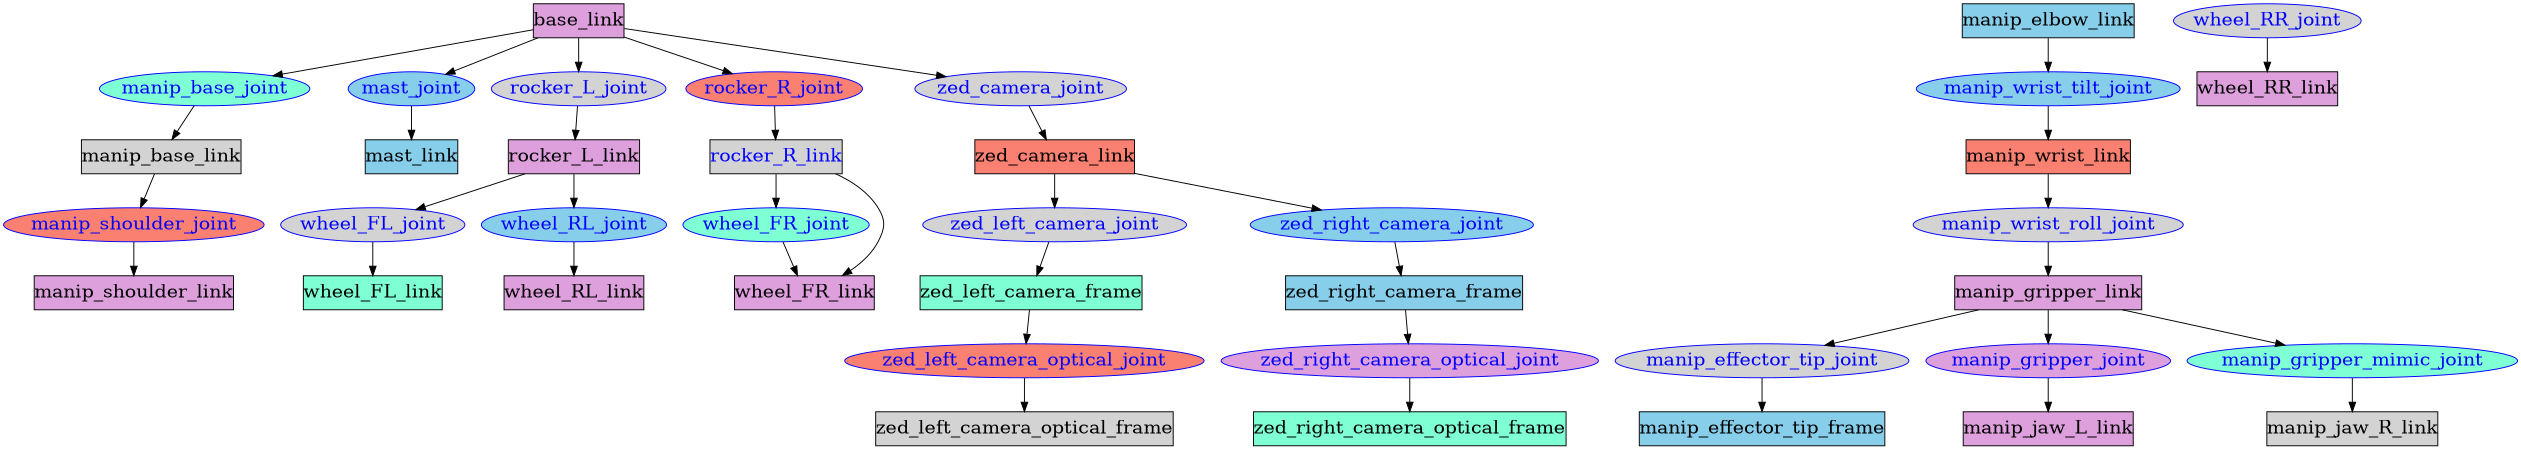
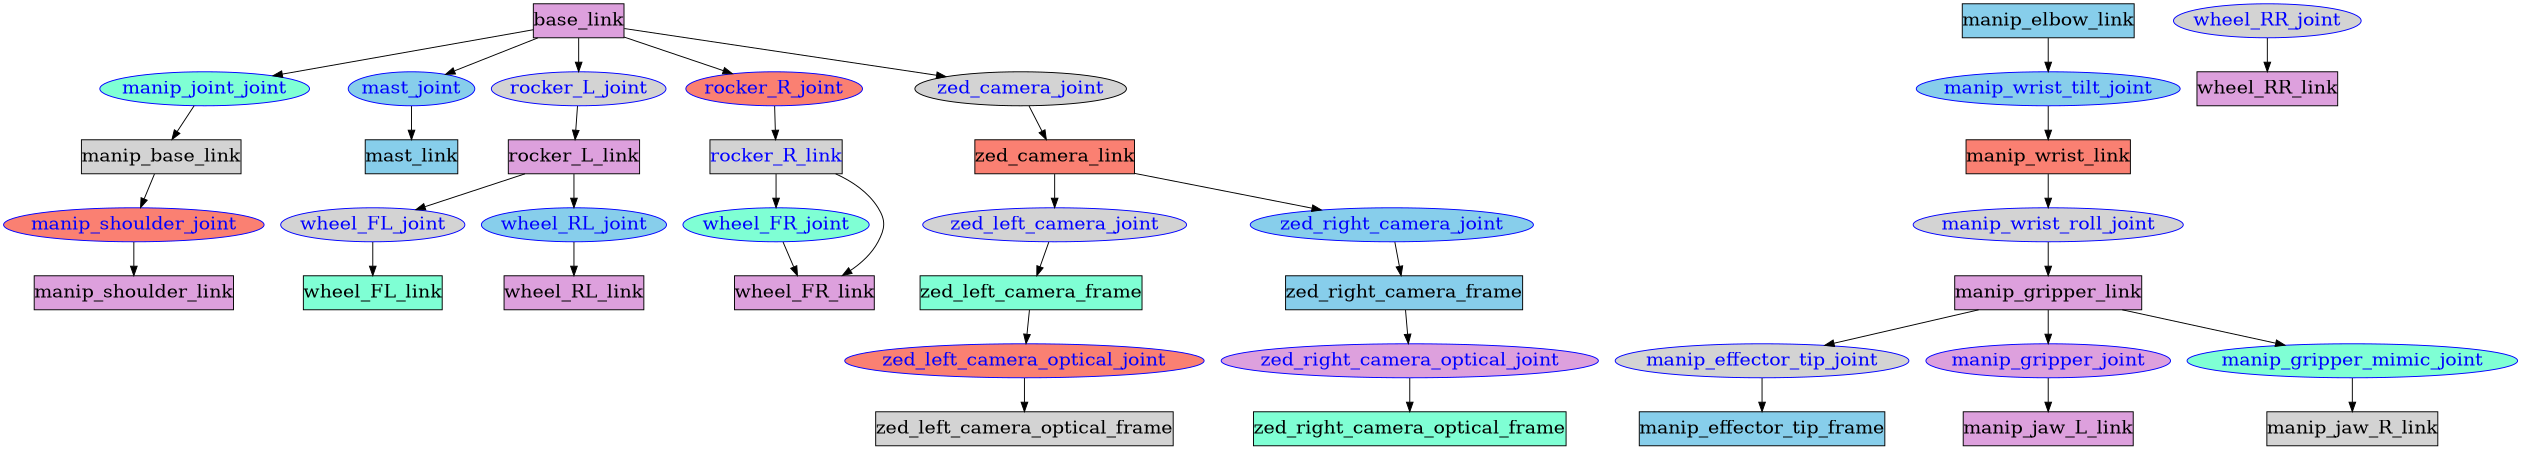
node "manip_base_joint": label "manip_base_joint" -> "manip_joint_joint"
node "zed_camera_joint": color blue -> black
